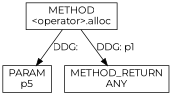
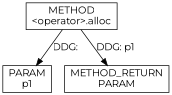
node "PARAM": text "p5" -> "p1"
node "METHOD_RETURN": text "ANY" -> "PARAM"
